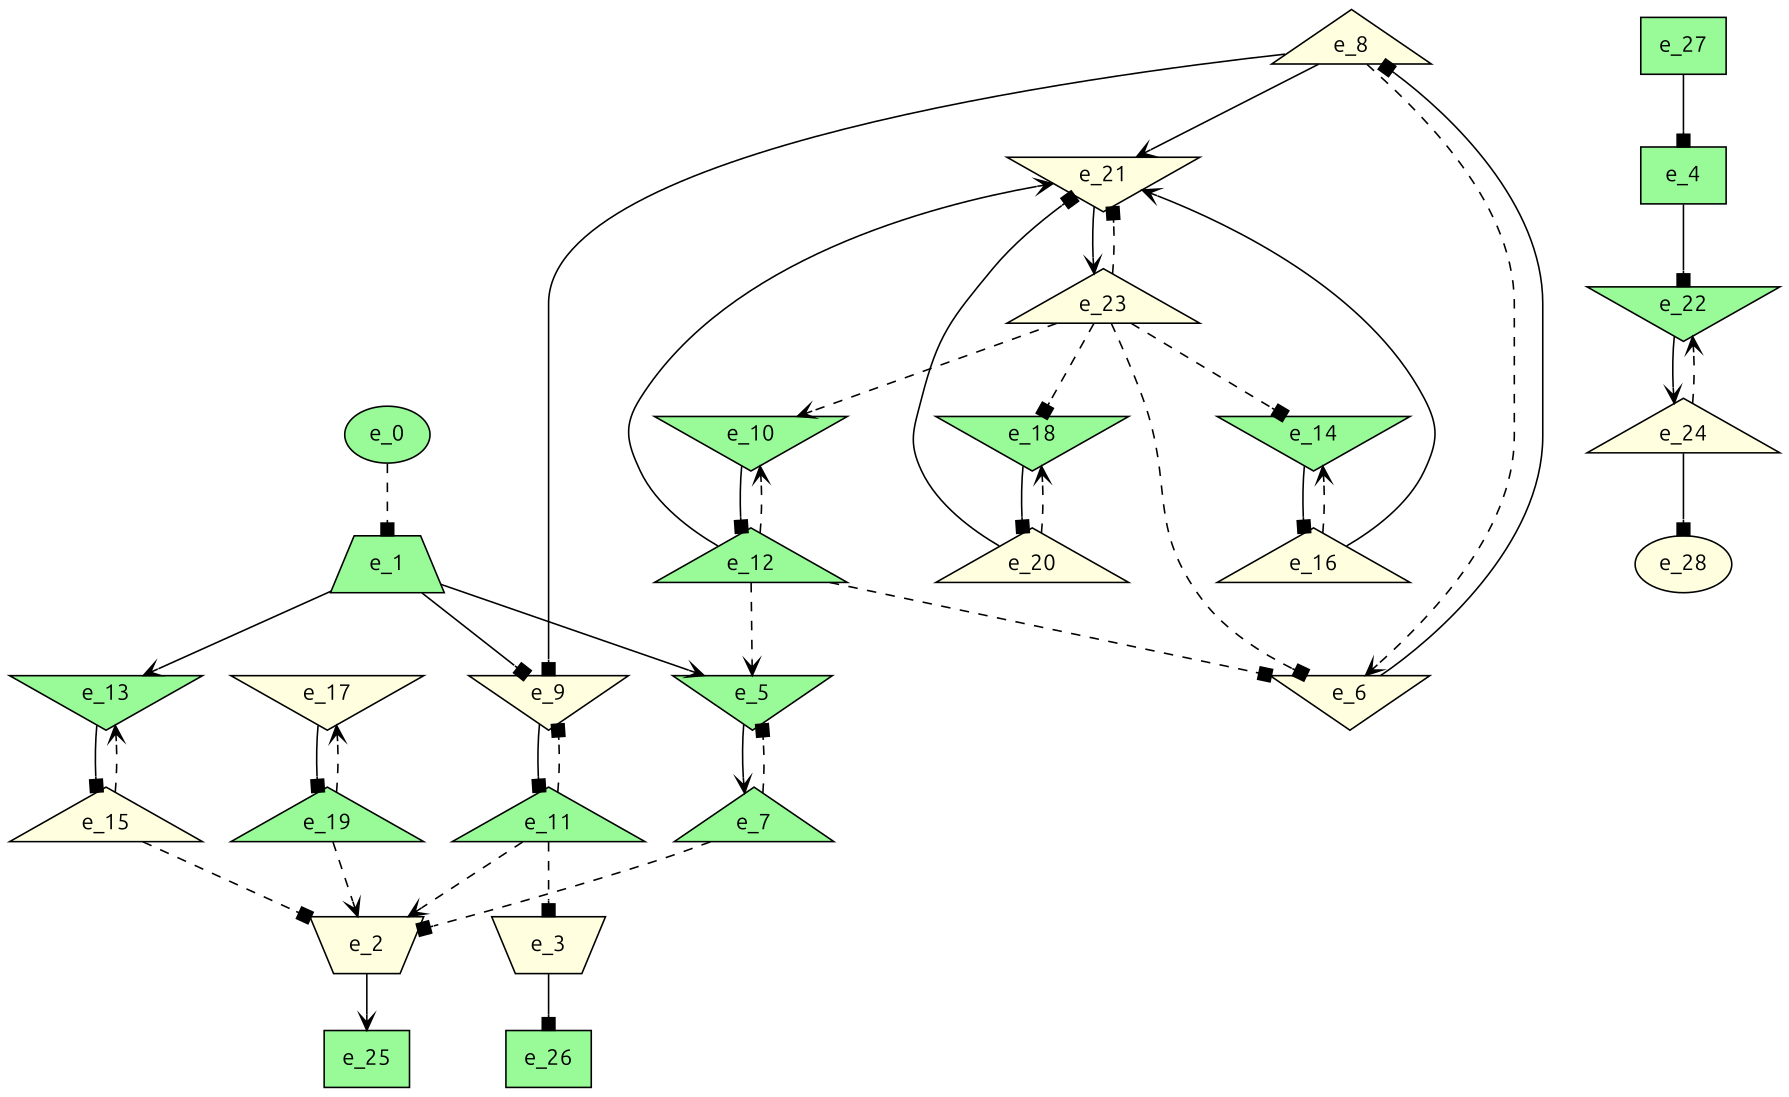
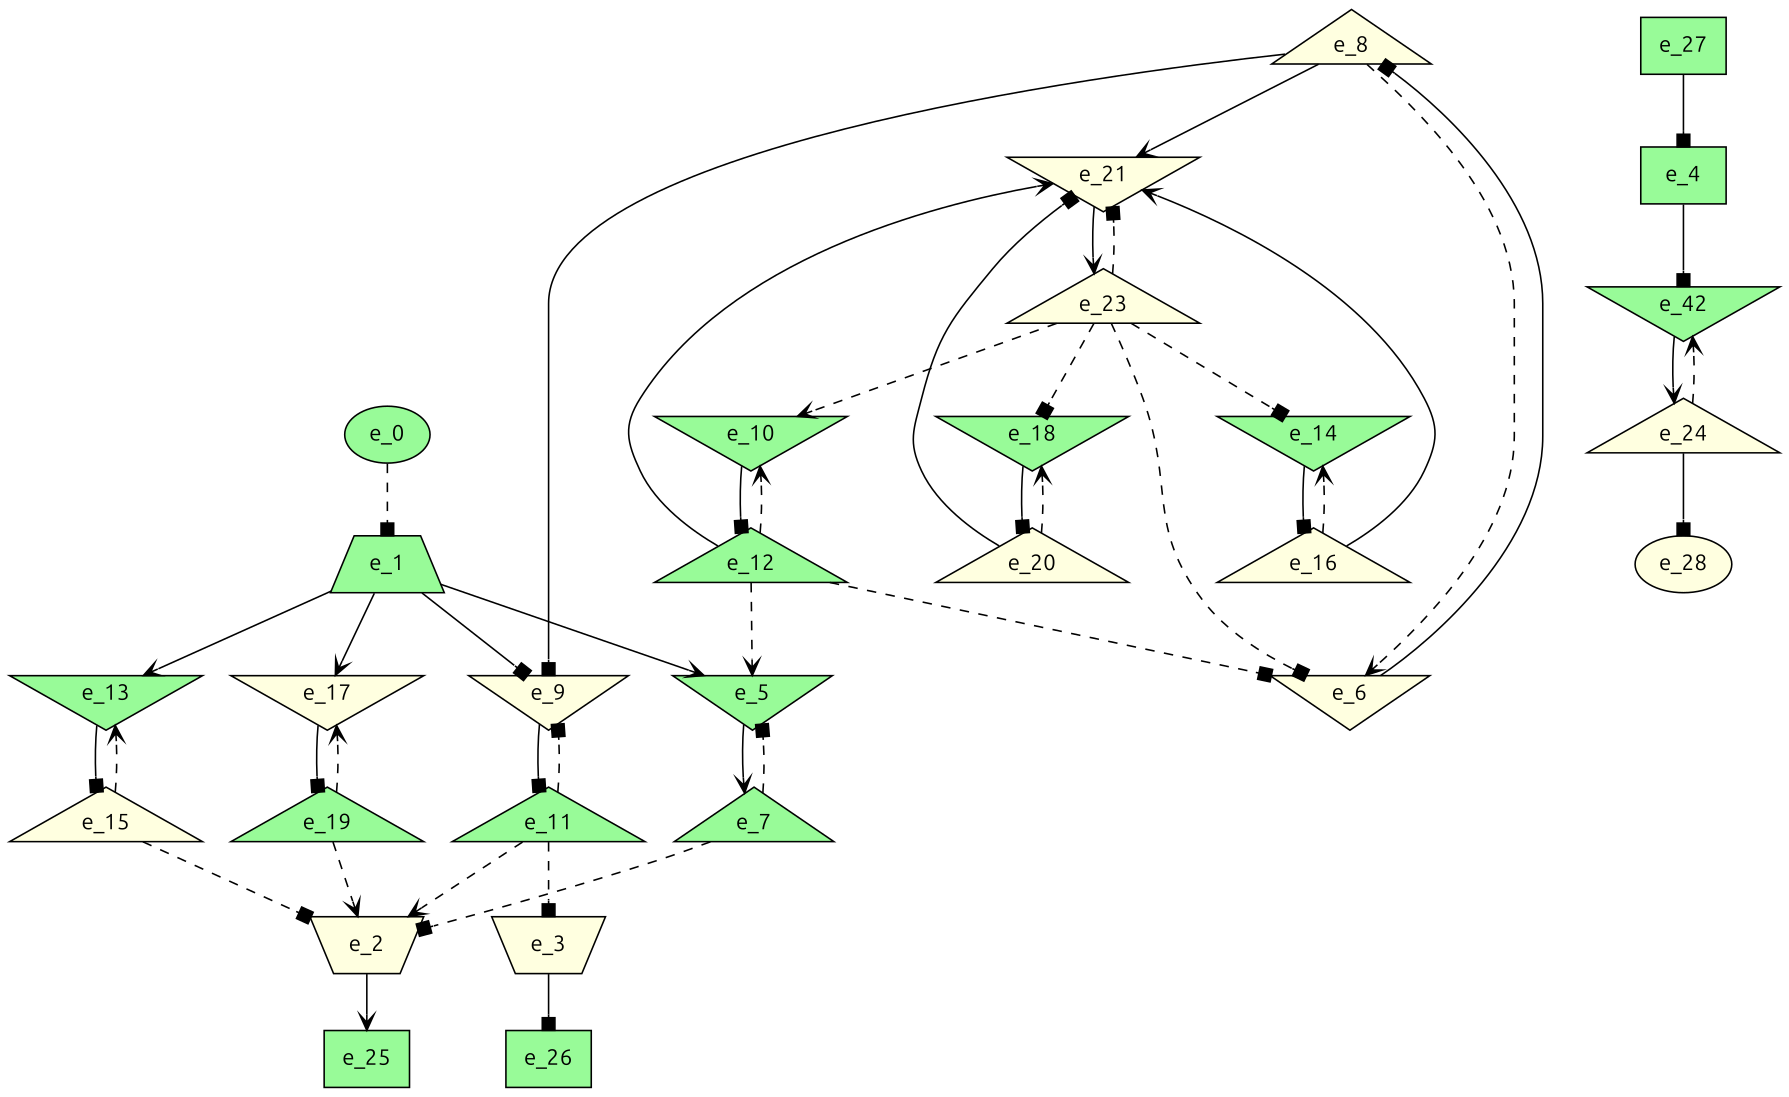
node "e_22": label "e_22" -> "e_42"
edge "e_1" -> "e_17": added
